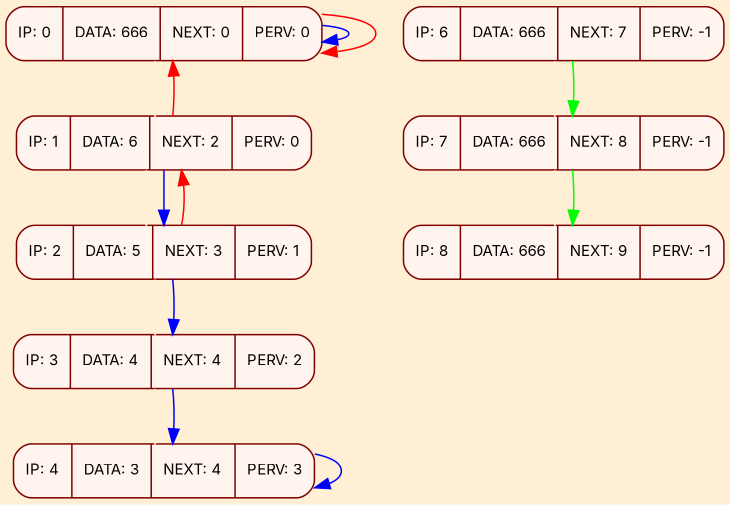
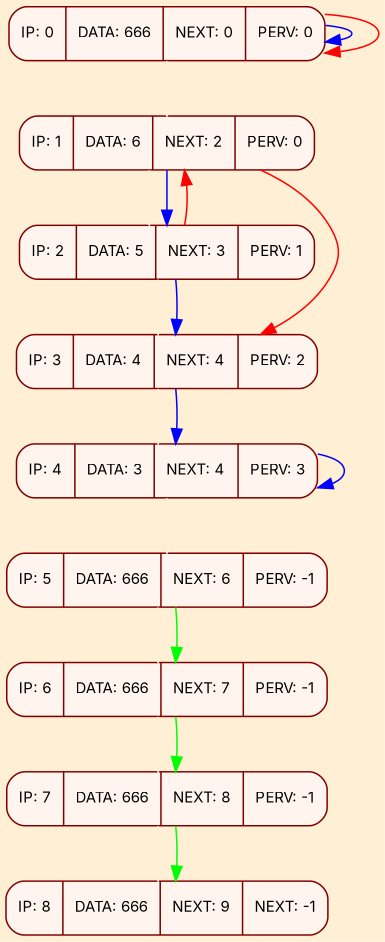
edge "IP: 1" -> "IP: 0": now "IP: 1" -> "IP: 3"
node "IP: 8": text "PERV: -1" -> "NEXT: -1"
node "IP: 5": added
